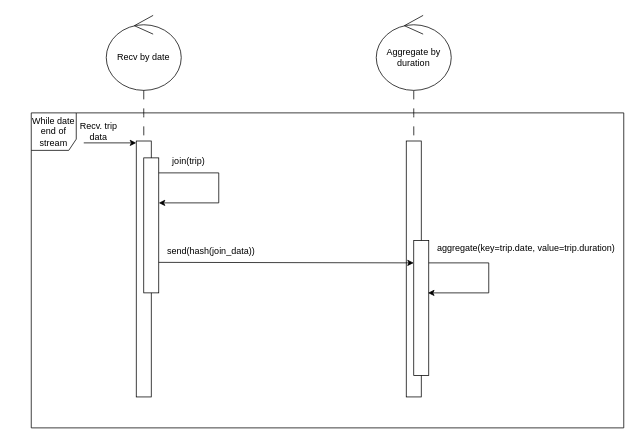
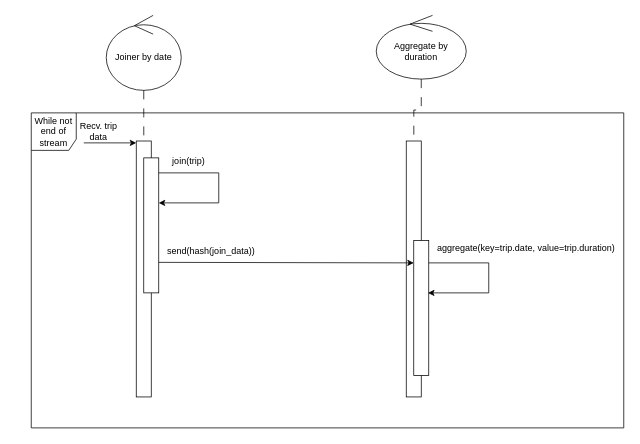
node "Aggregate by duration": size 75x75 -> 90x64
node "Recv by date": label "Recv by date" -> "Joiner by date"
node "While date end of stream": label "While date end of stream" -> "While not end of stream"
